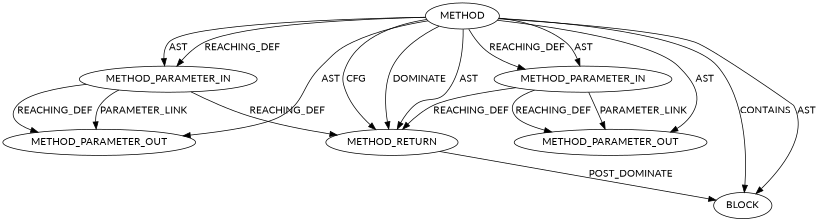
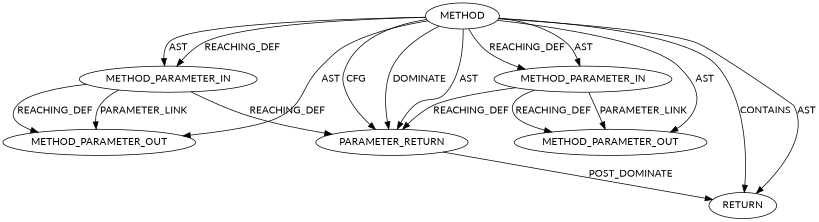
node "METHOD_RETURN": label "METHOD_RETURN" -> "PARAMETER_RETURN"
node "BLOCK": label "BLOCK" -> "RETURN"
